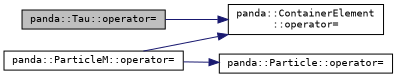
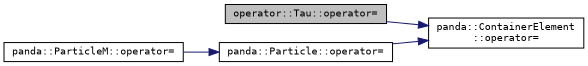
node "panda::Tau::operator=": label "panda::Tau::operator=" -> "operator::Tau::operator="
edge "panda::ParticleM::operator=" -> "panda::ContainerElement ::operator=": now "panda::Particle::operator=" -> "panda::ContainerElement ::operator="
